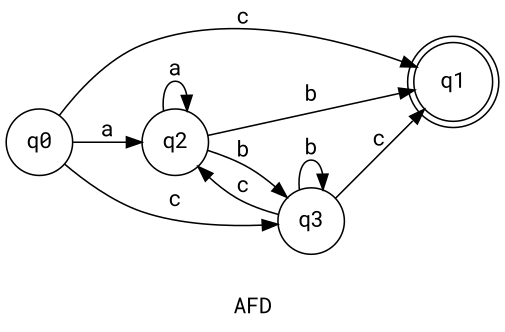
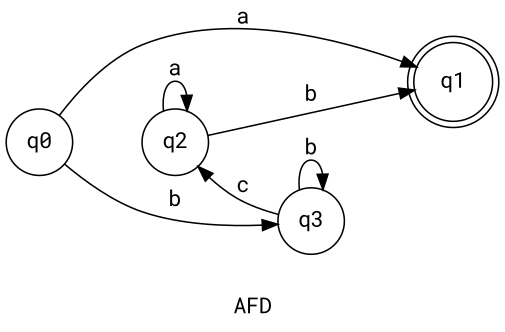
edge "q0" -> "q1": label "c" -> "a"
edge "q0" -> "q2": removed, label "a"
edge "q3" -> "q1": removed, label "c"
edge "q2" -> "q3": removed, label "b"
edge "q0" -> "q3": label "c" -> "b"
